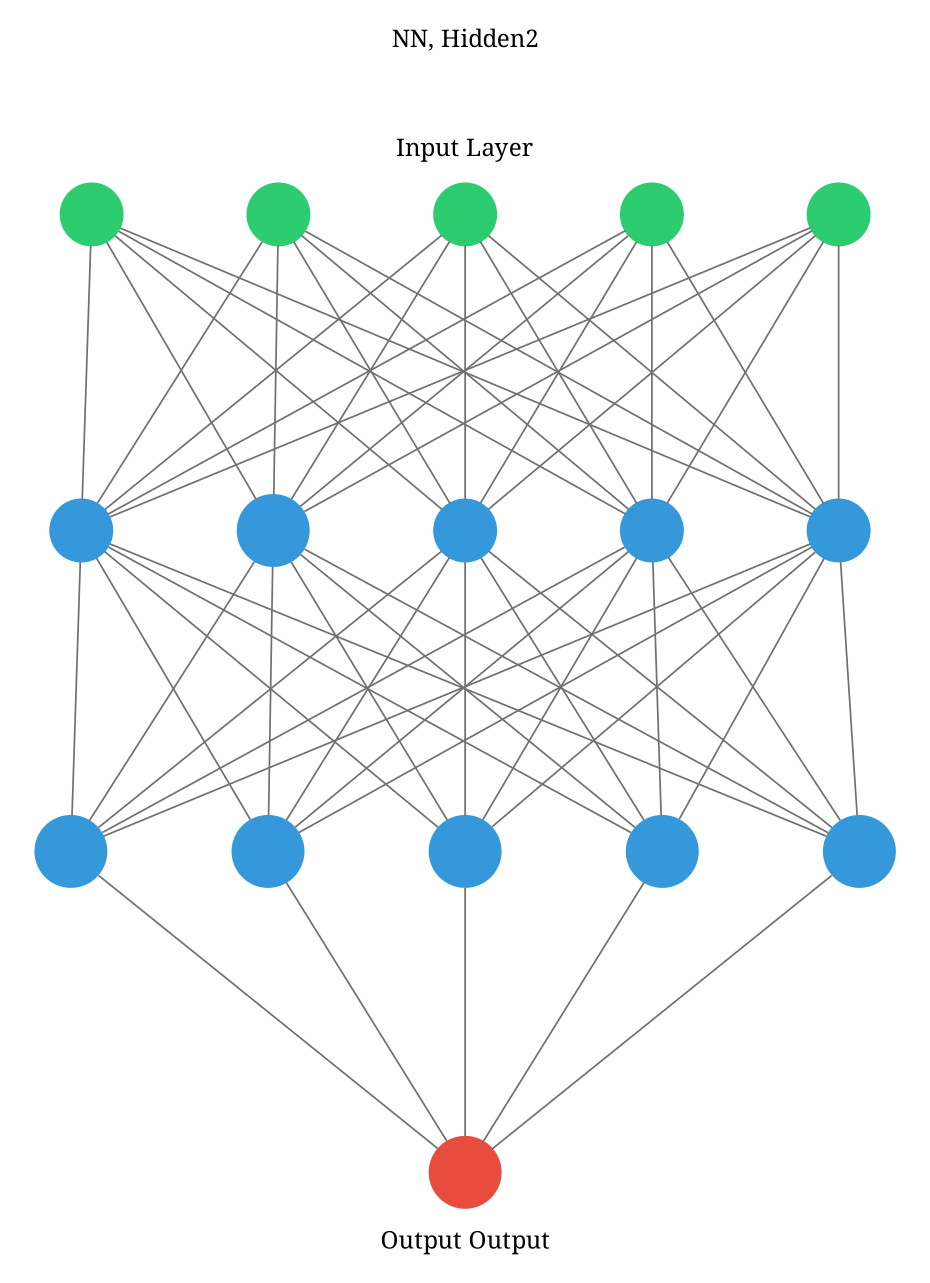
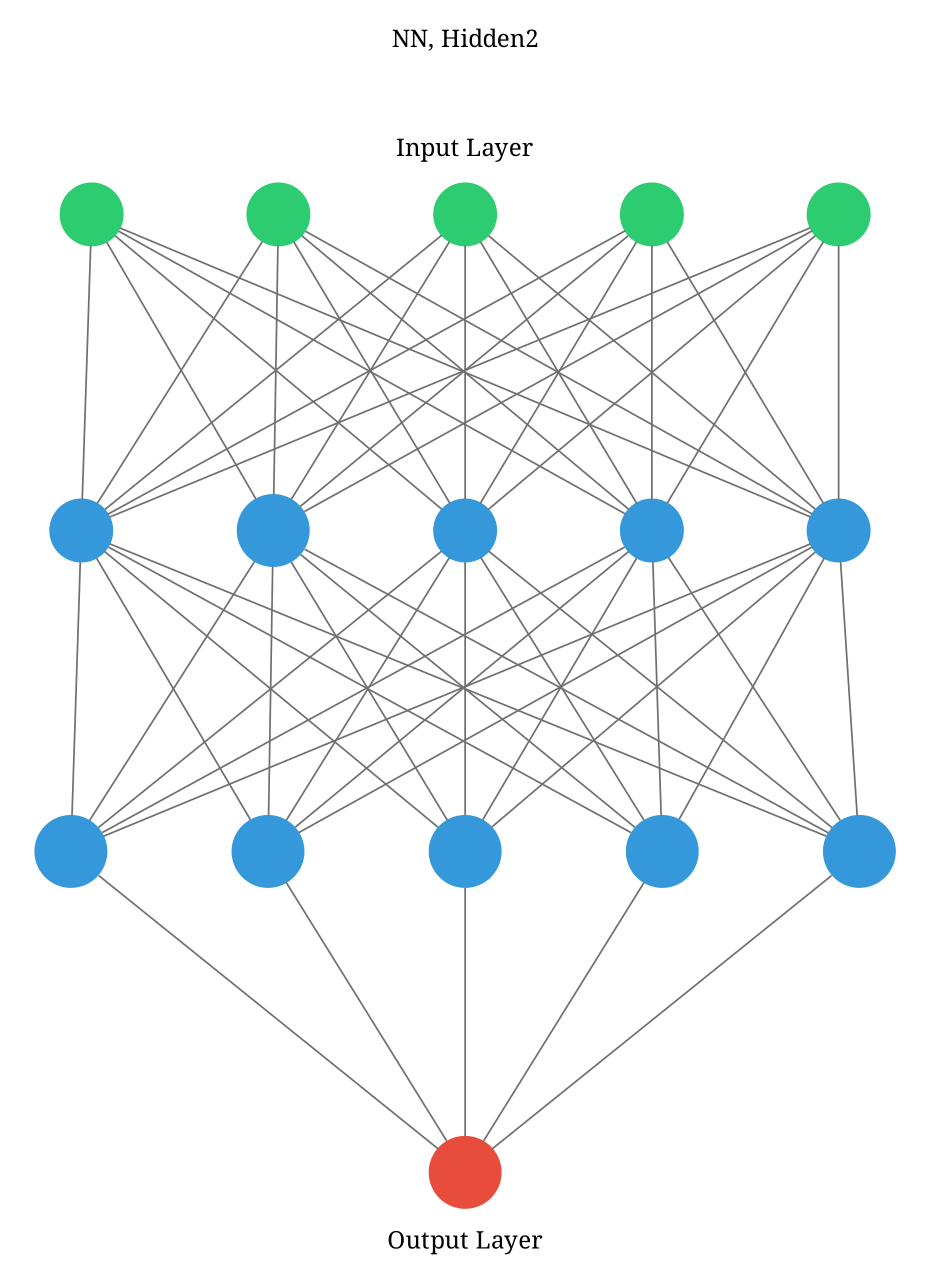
cluster "Output Output": label "Output Output" -> "Output Layer"
